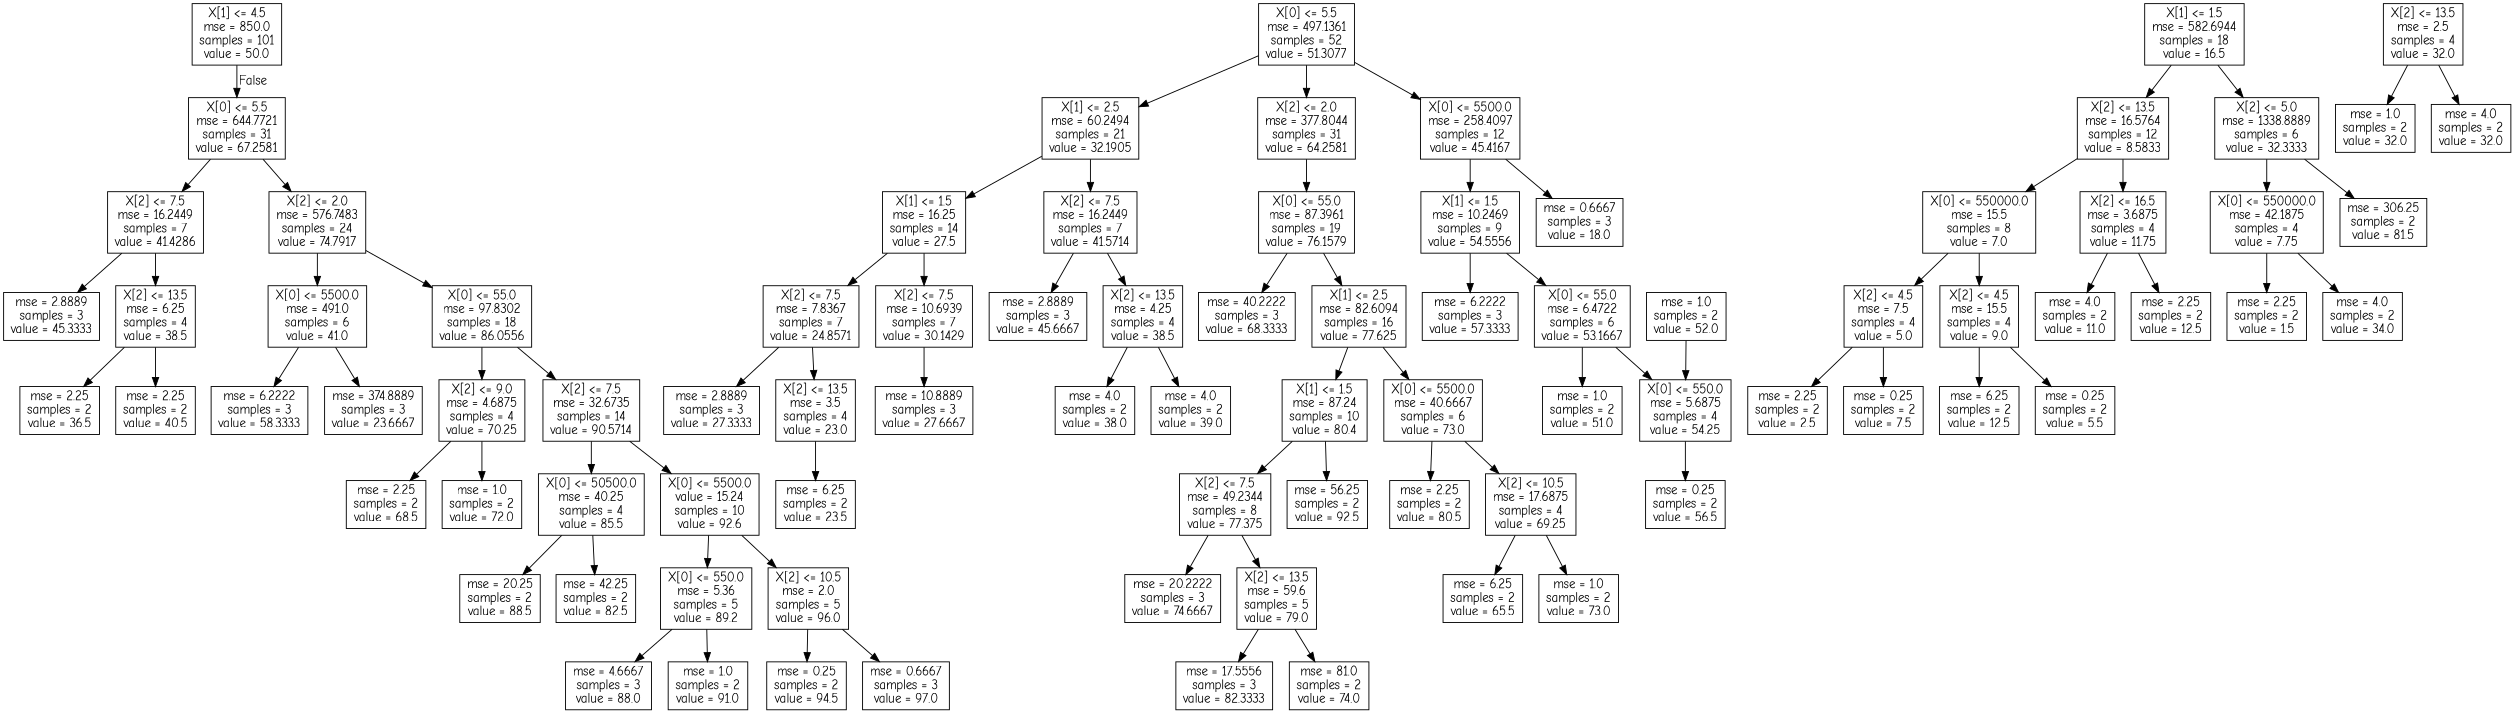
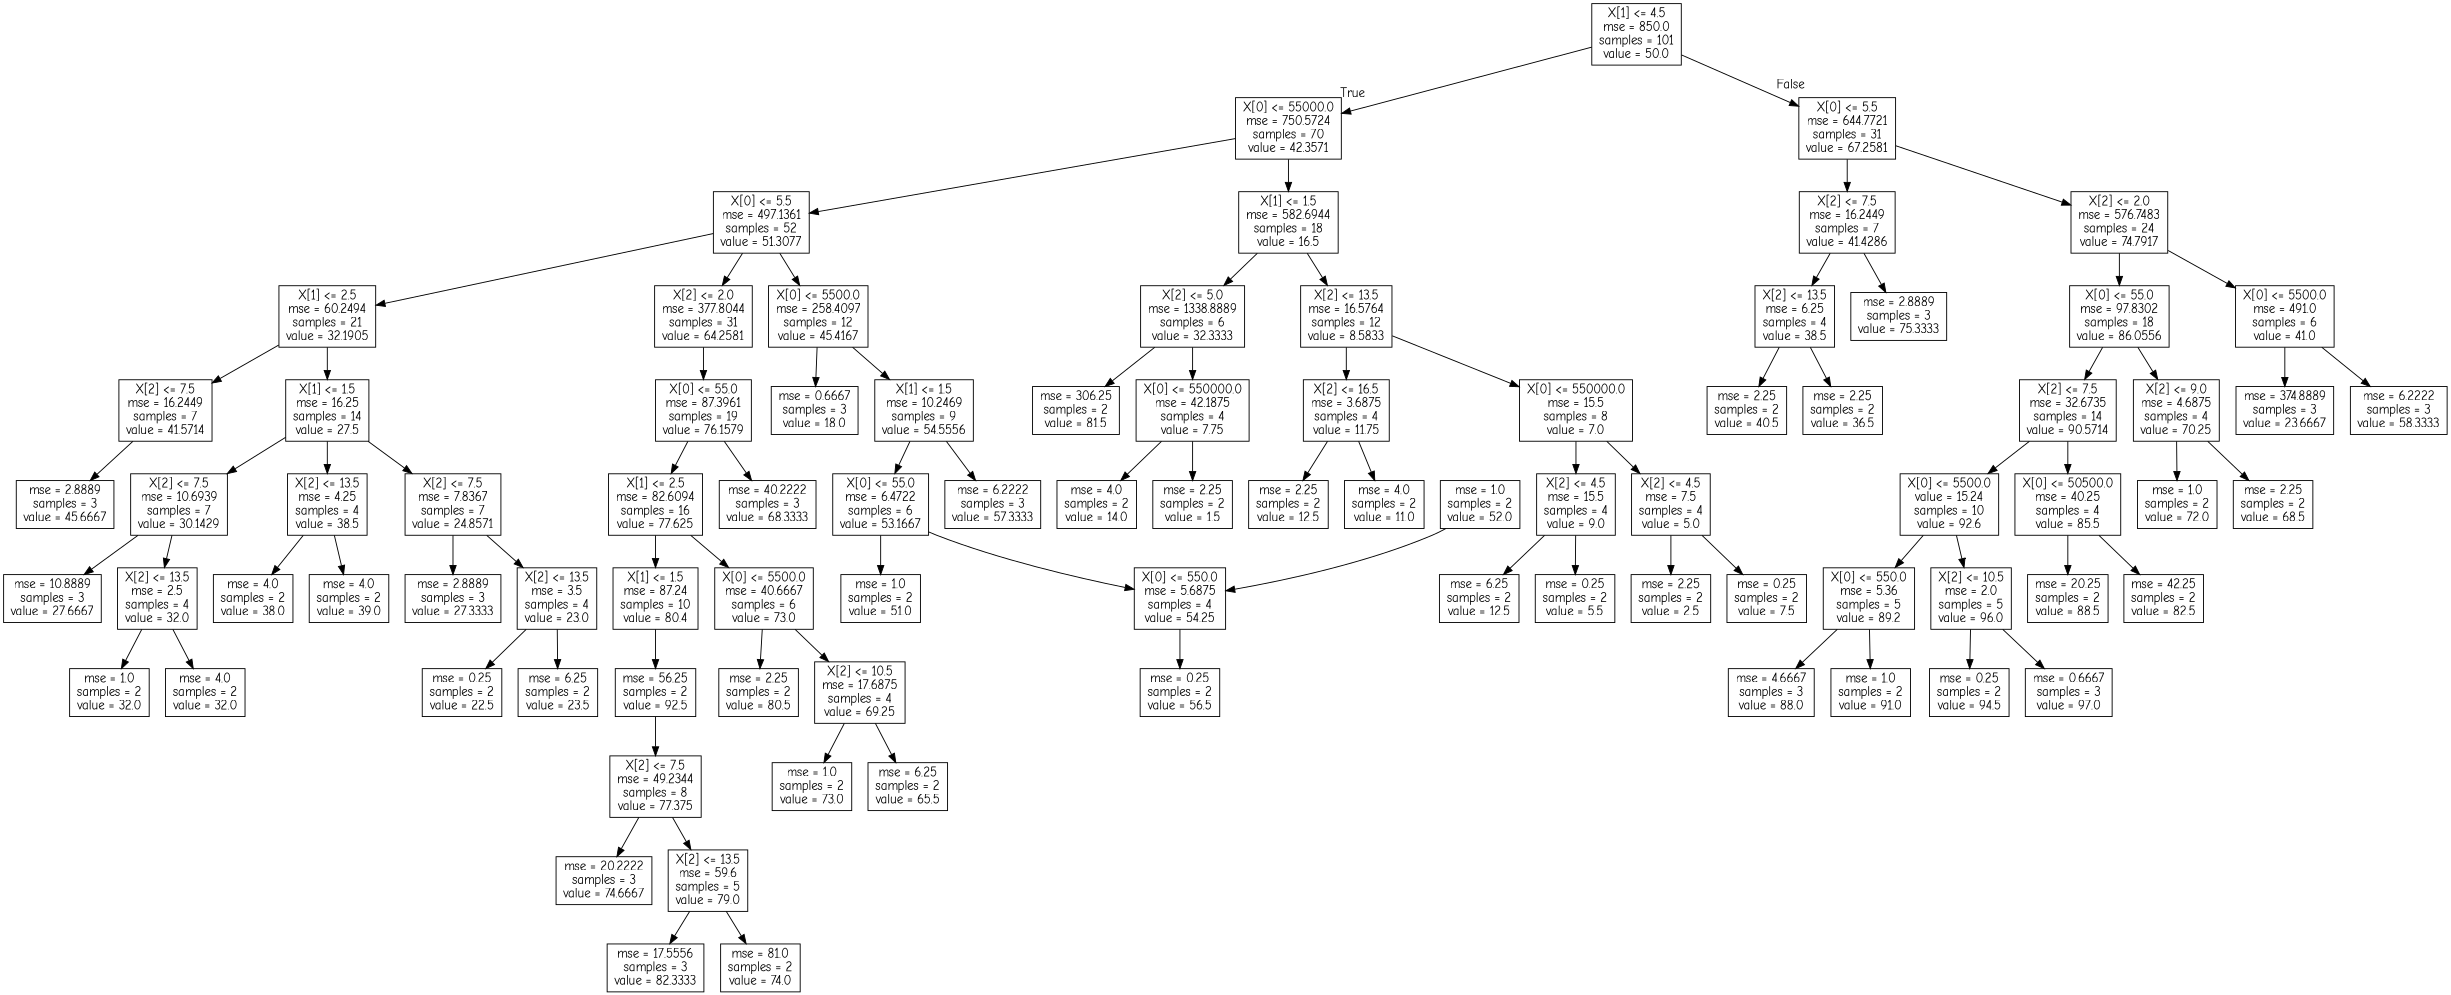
node "X[0] <= 55000.0 mse = 750.5724 samples = 70 value = 42.3571": added
edge "X[2] <= 7.5 mse = 16.2449 samples = 7 value = 41.5714" -> "X[2] <= 13.5 mse = 4.25 samples = 4 value = 38.5": now "X[1] <= 1.5 mse = 16.25 samples = 14 value = 27.5" -> "X[2] <= 13.5 mse = 4.25 samples = 4 value = 38.5"
node "mse = 2.8889 samples = 3 value = 45.3333": label "mse = 2.8889 samples = 3 value = 45.3333" -> "mse = 2.8889 samples = 3 value = 75.3333"
node "mse = 4.0 samples = 2 value = 34.0": label "mse = 4.0 samples = 2 value = 34.0" -> "mse = 4.0 samples = 2 value = 14.0"
edge "X[1] <= 1.5 mse = 87.24 samples = 10 value = 80.4" -> "X[2] <= 7.5 mse = 49.2344 samples = 8 value = 77.375": now "mse = 56.25 samples = 2 value = 92.5" -> "X[2] <= 7.5 mse = 49.2344 samples = 8 value = 77.375"
edge "X[2] <= 7.5 mse = 10.6939 samples = 7 value = 30.1429" -> "X[2] <= 13.5 mse = 2.5 samples = 4 value = 32.0": added
node "mse = 0.25 samples = 2 value = 22.5": added
